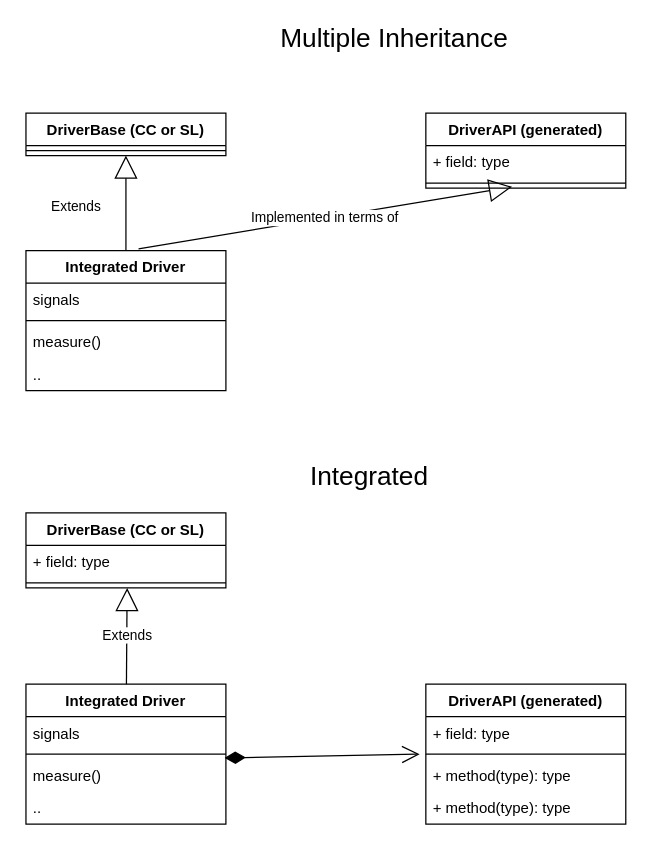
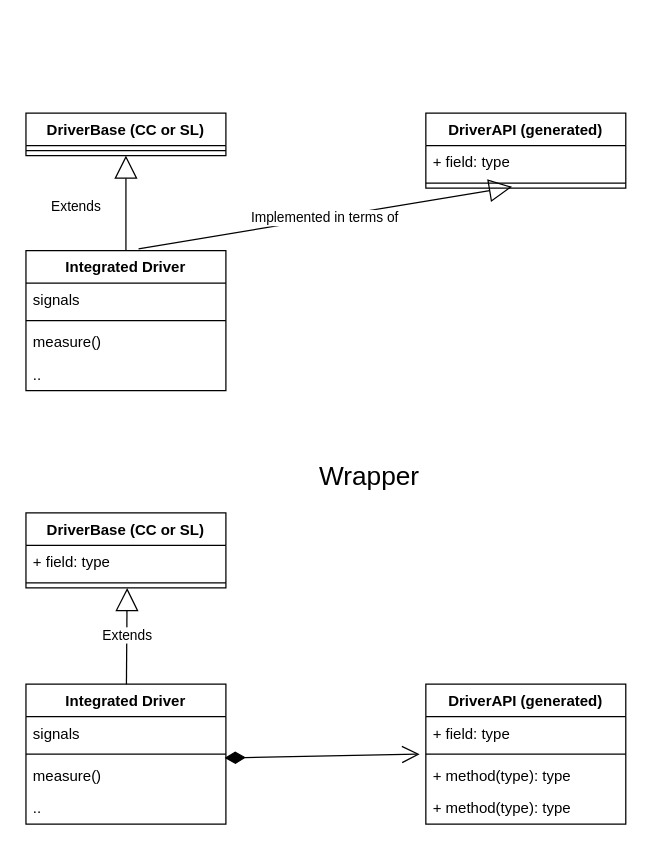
node "Multiple Inheritance": removed
node "Integrated": label "Integrated" -> "Wrapper"
